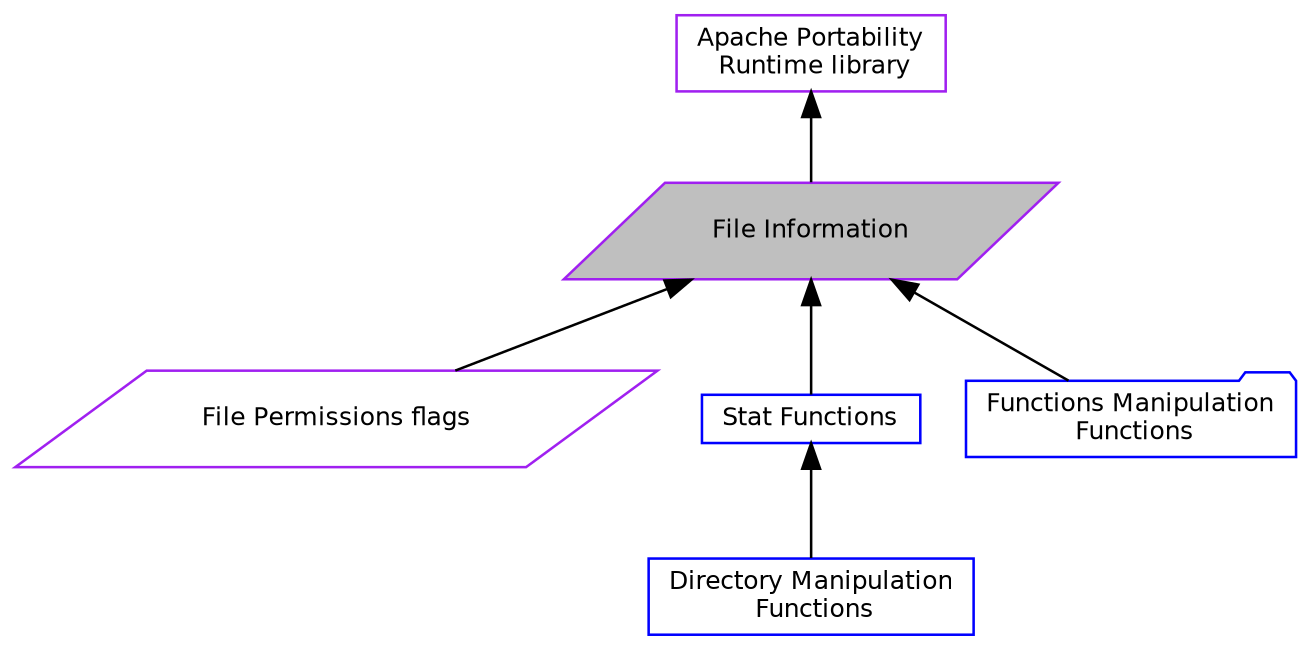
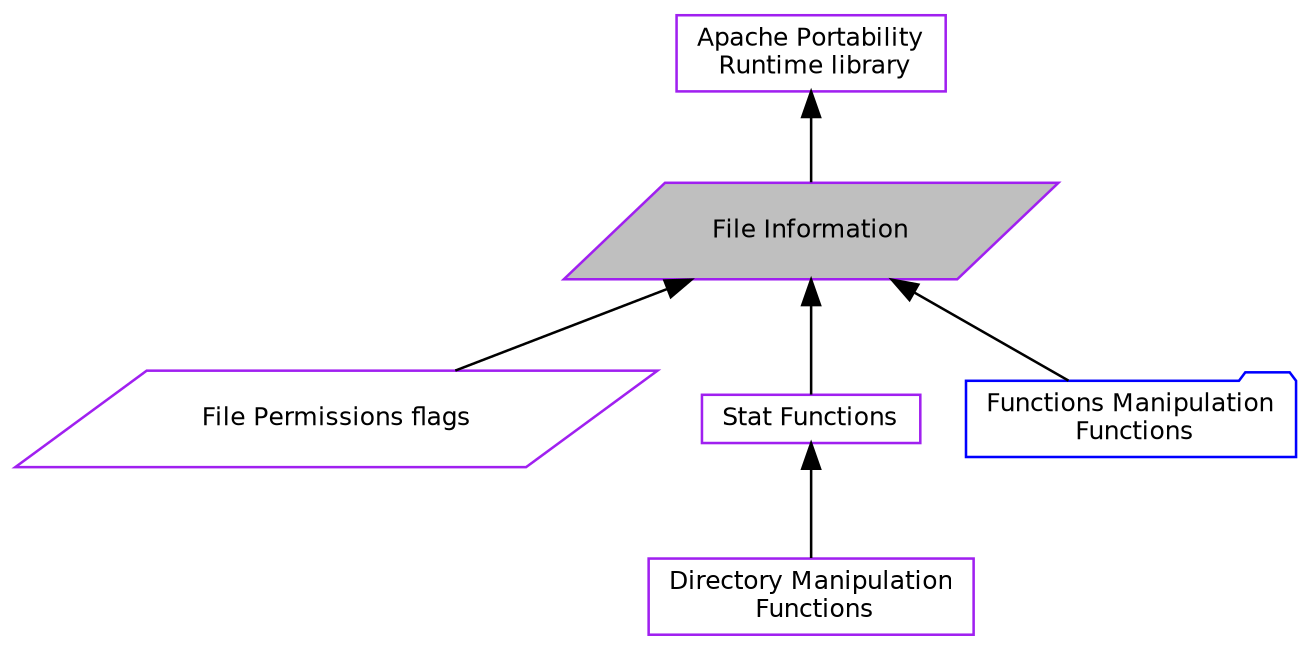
node "Stat Functions": color blue -> purple
node "Directory Manipulation Functions": color blue -> purple
